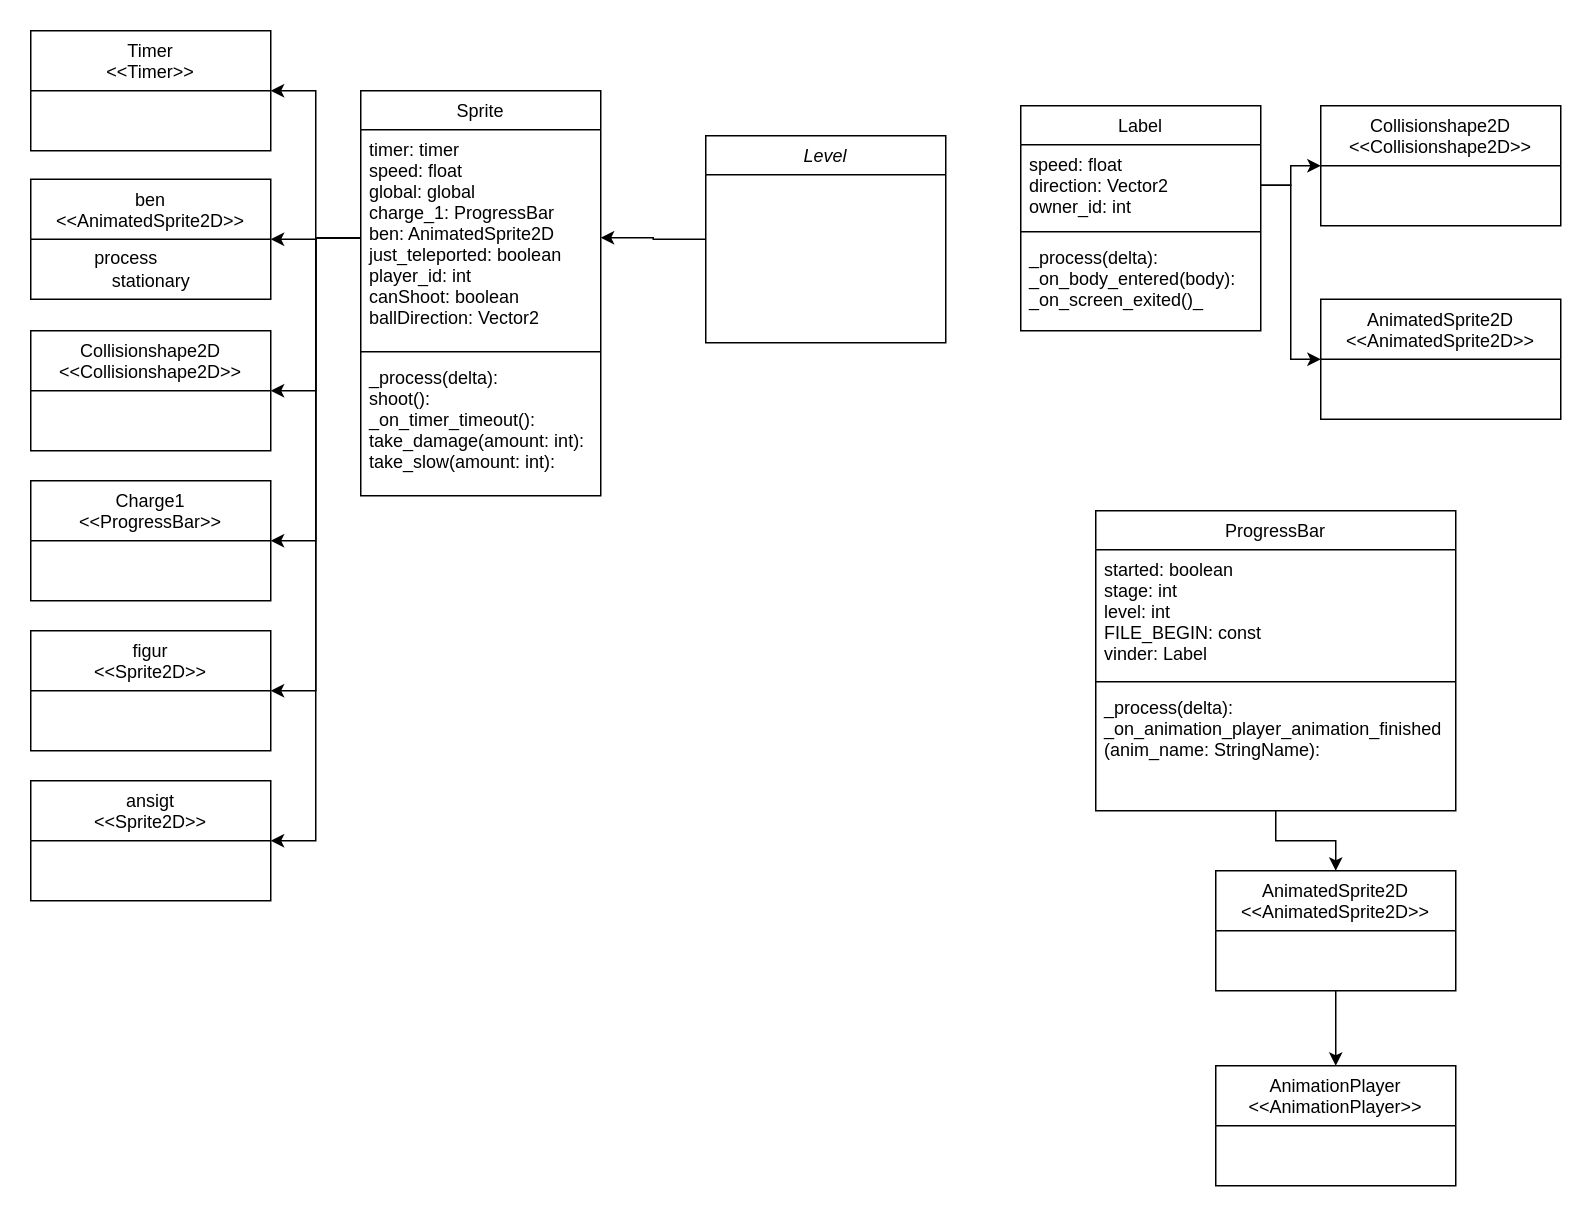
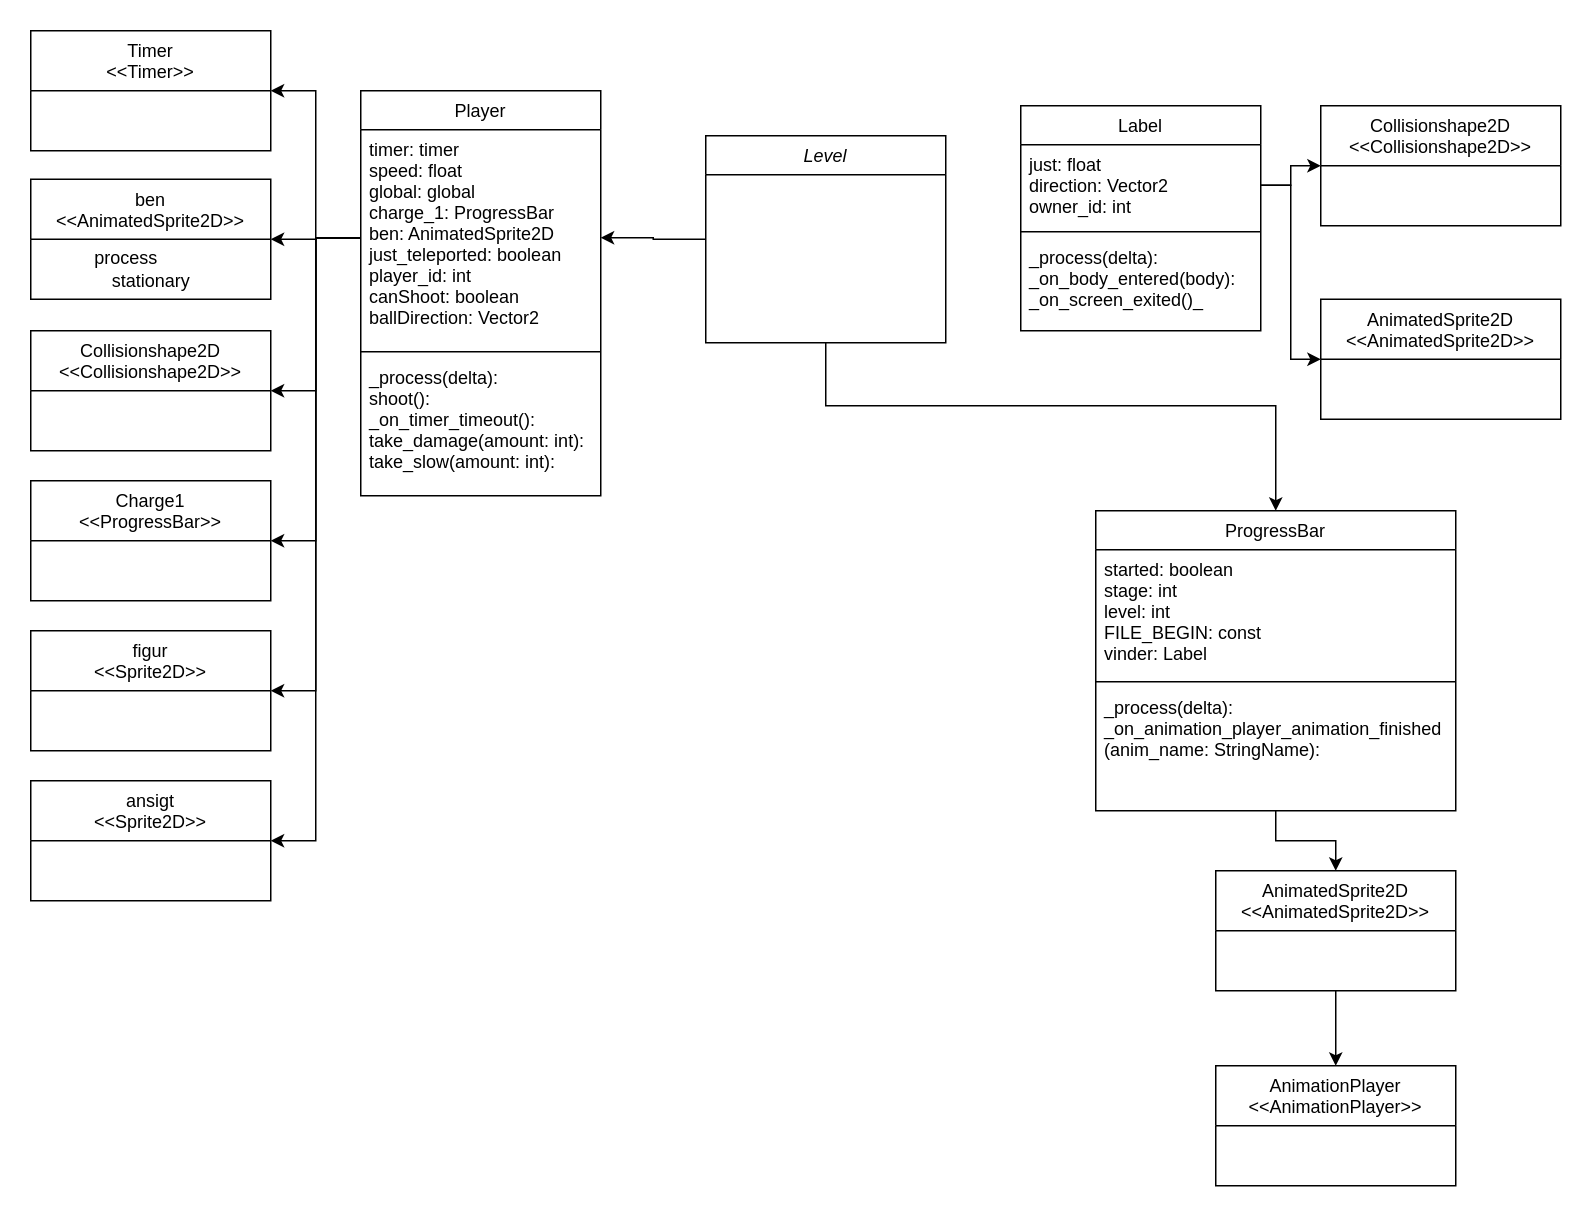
node "Sprite": label "Sprite" -> "Player"
node "speed: float direction: Vector2 owner_id: int": label "speed: float direction: Vector2 owner_id: int" -> "just: float direction: Vector2 owner_id: int"
edge "Level" -> "ProgressBar": added
